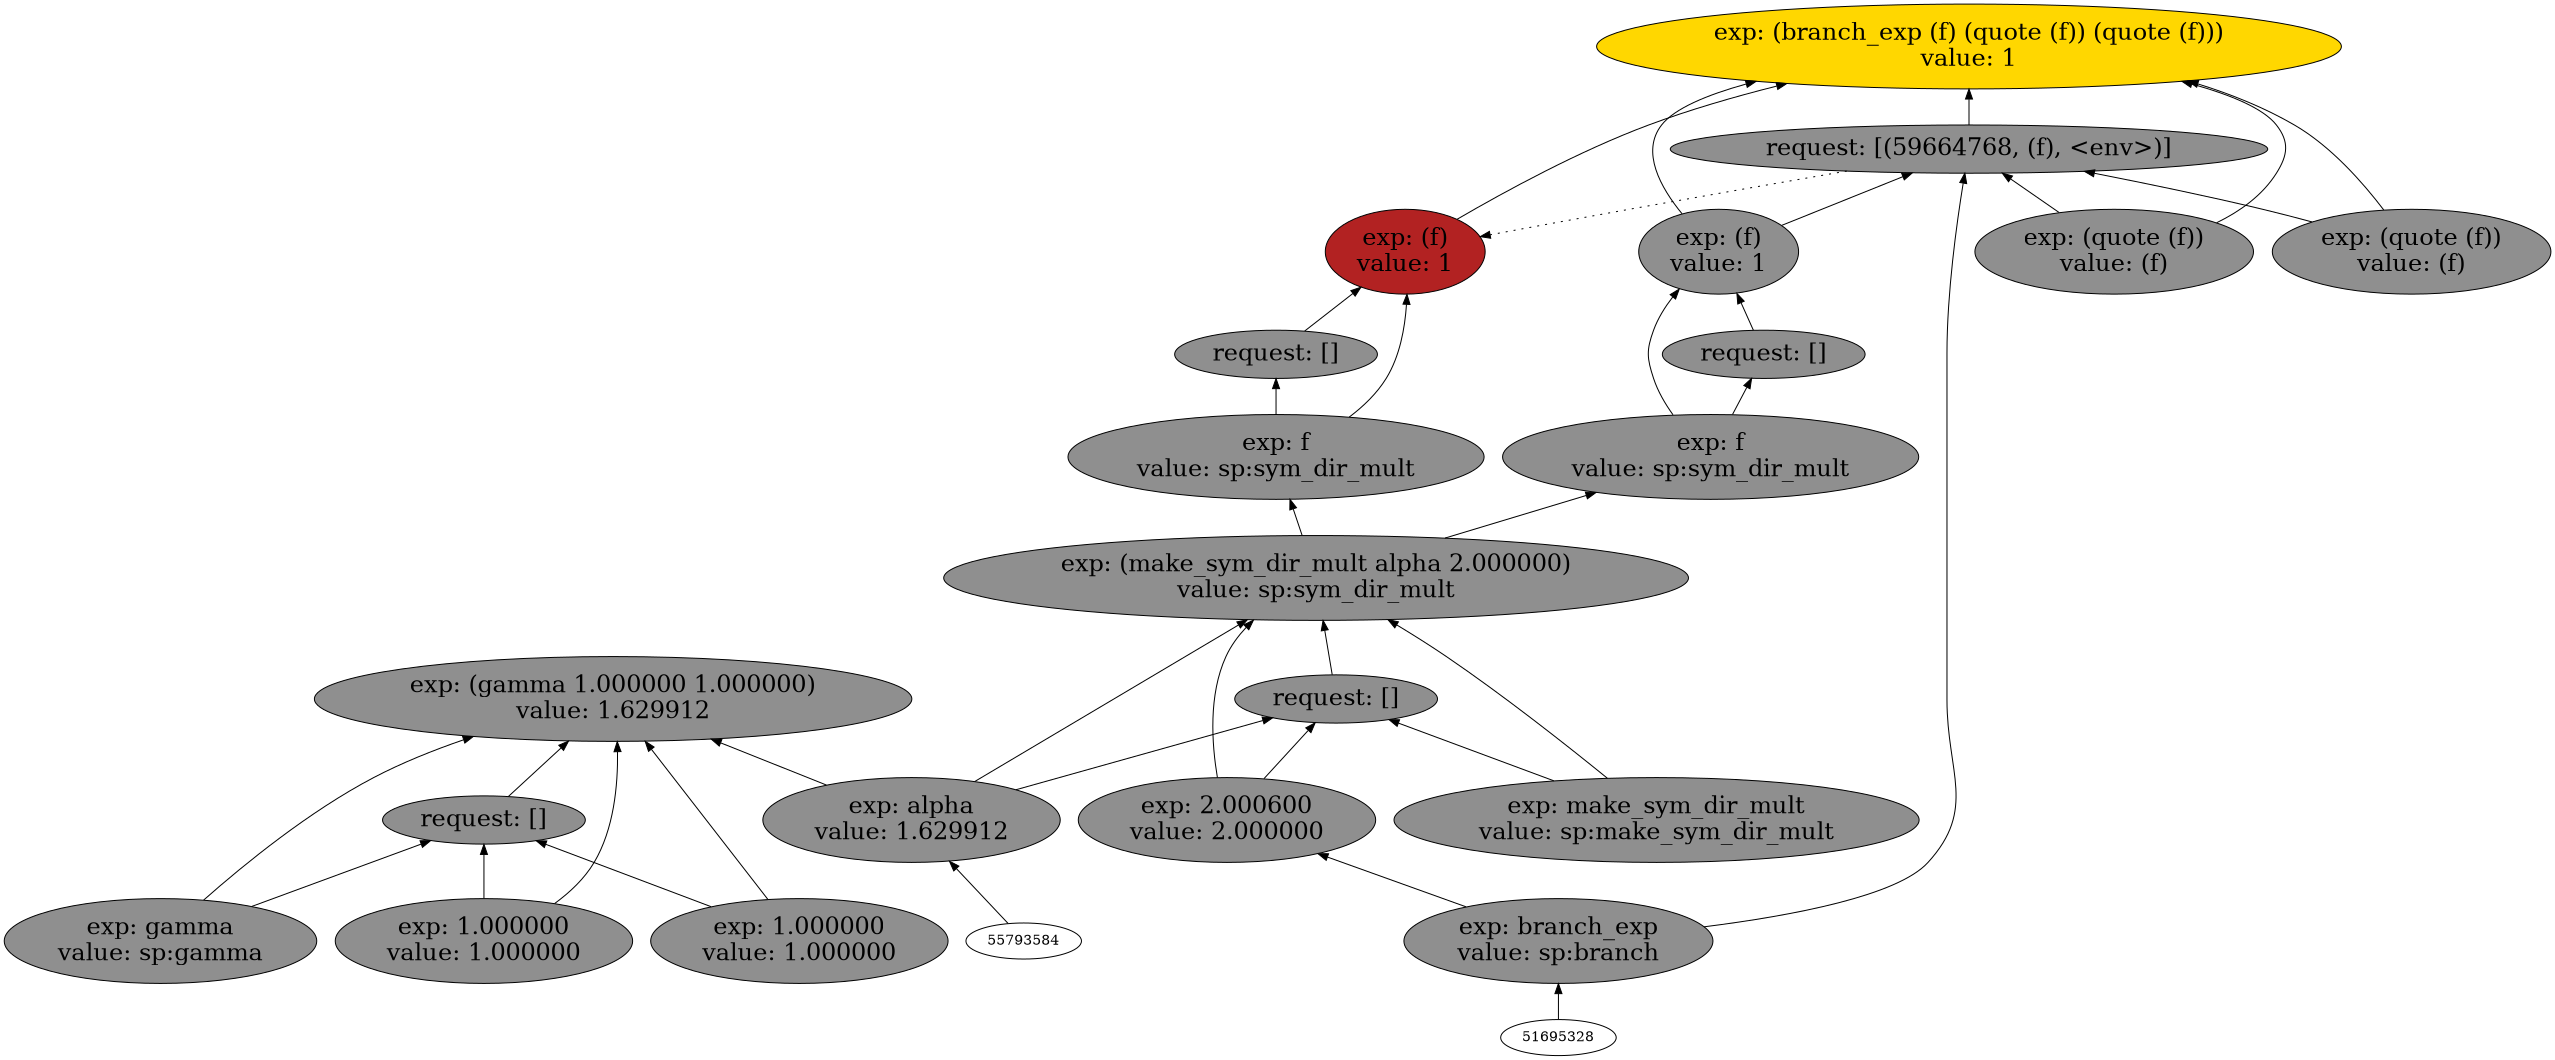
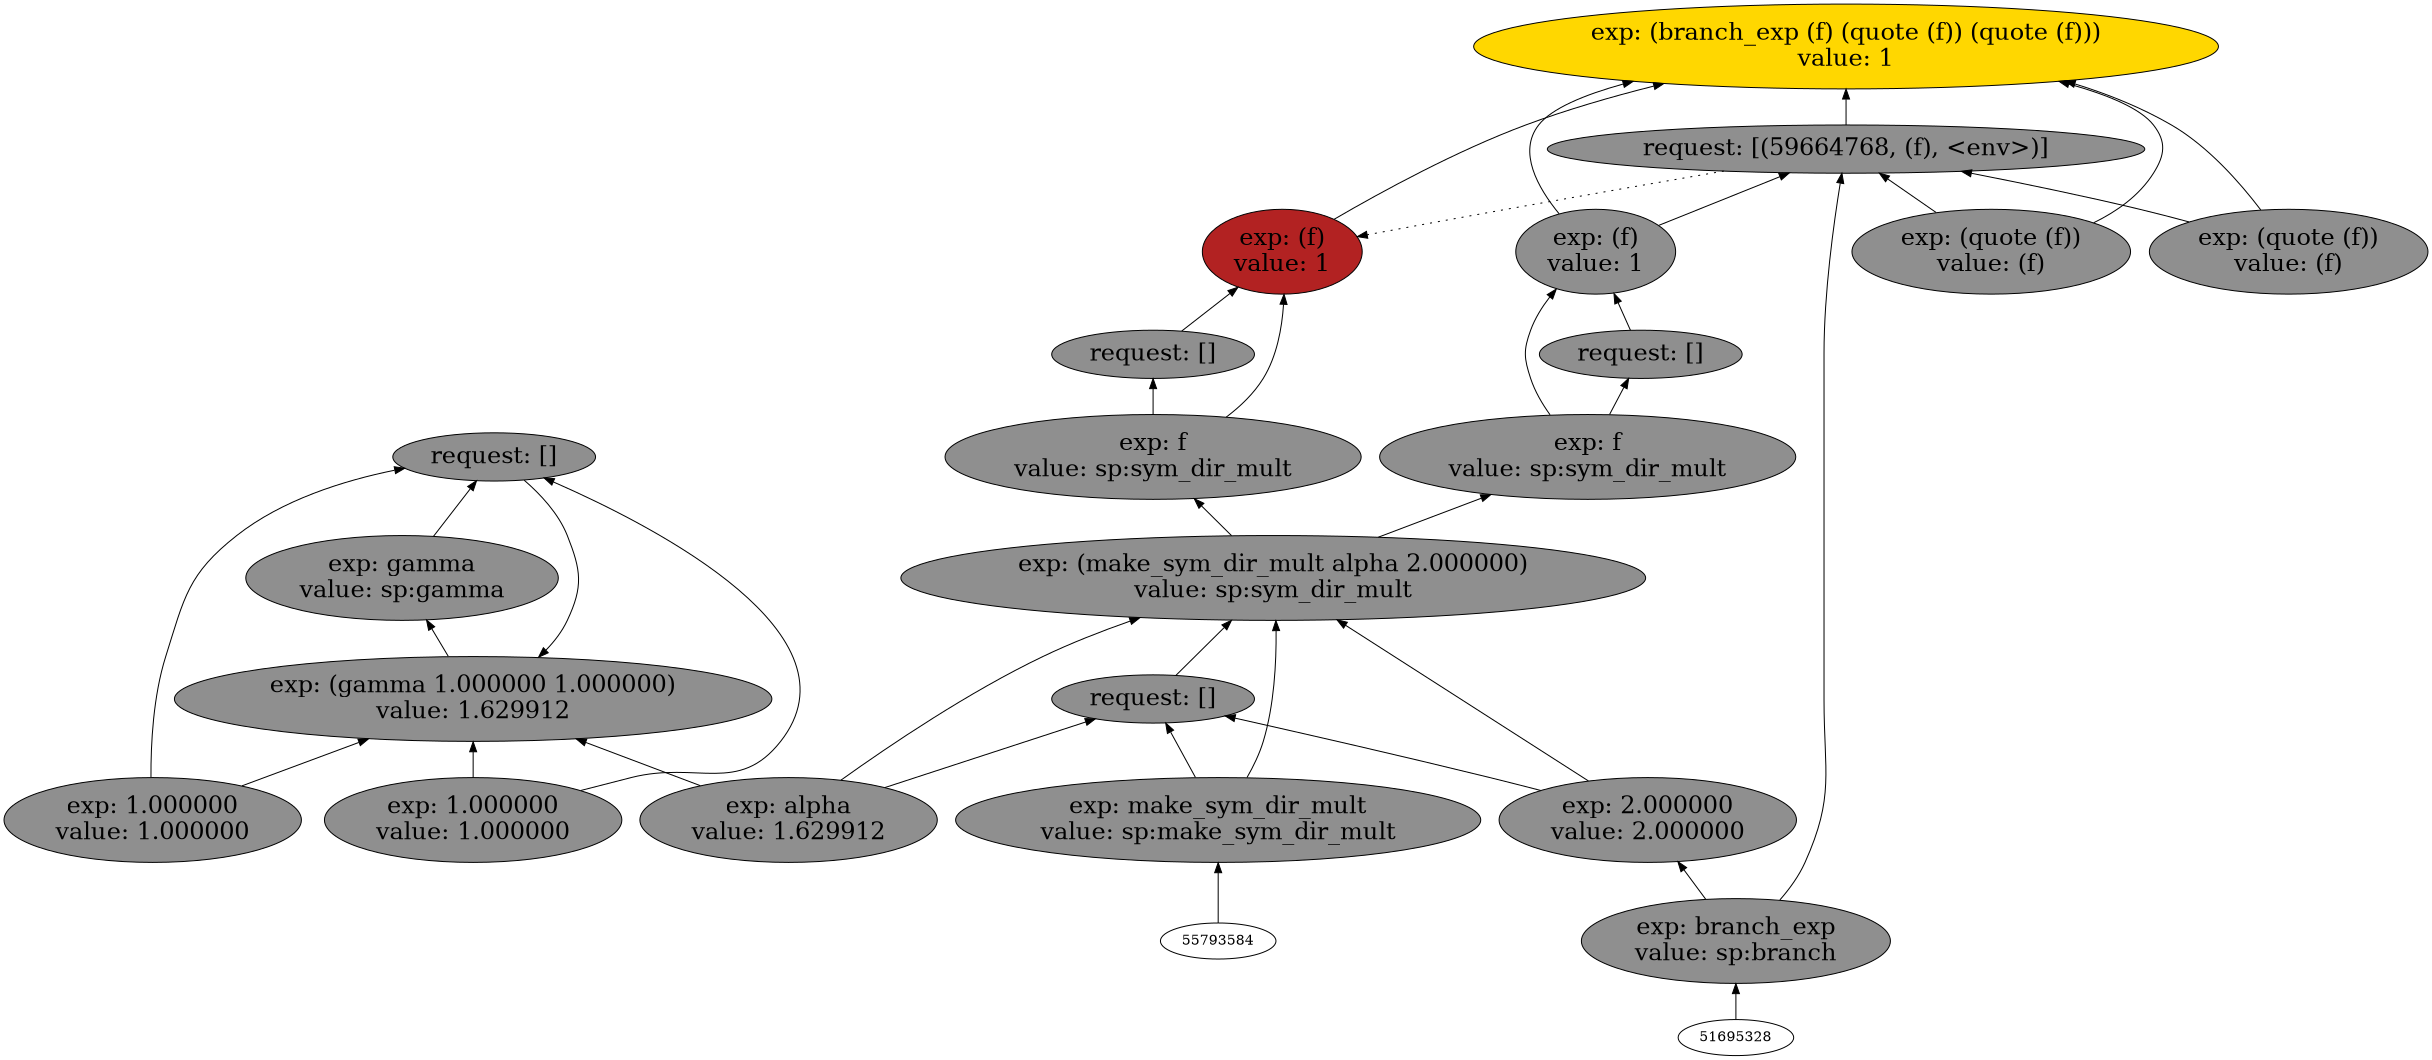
edge "exp: gamma value: sp:gamma" -> "exp: (gamma 1.000000 1.000000) value: 1.629912": reversed
node "exp: 2.000600 value: 2.000000": label "exp: 2.000600 value: 2.000000" -> "exp: 2.000000 value: 2.000000"
edge "55793584" -> "exp: alpha value: 1.629912": now "55793584" -> "exp: make_sym_dir_mult value: sp:make_sym_dir_mult"
